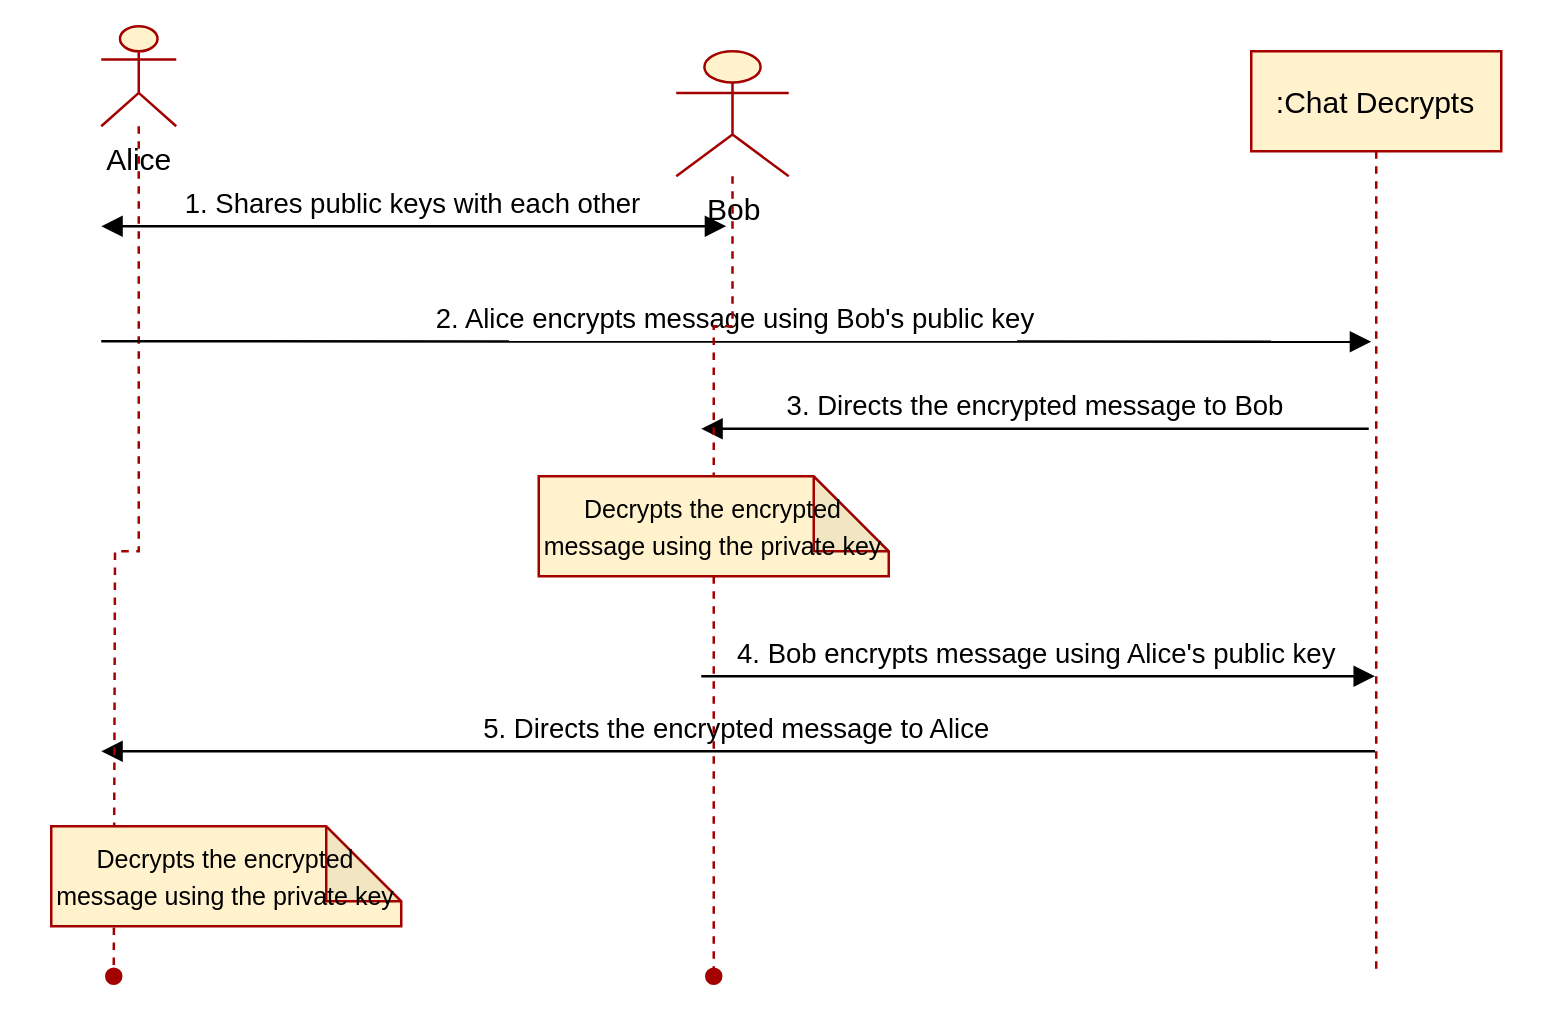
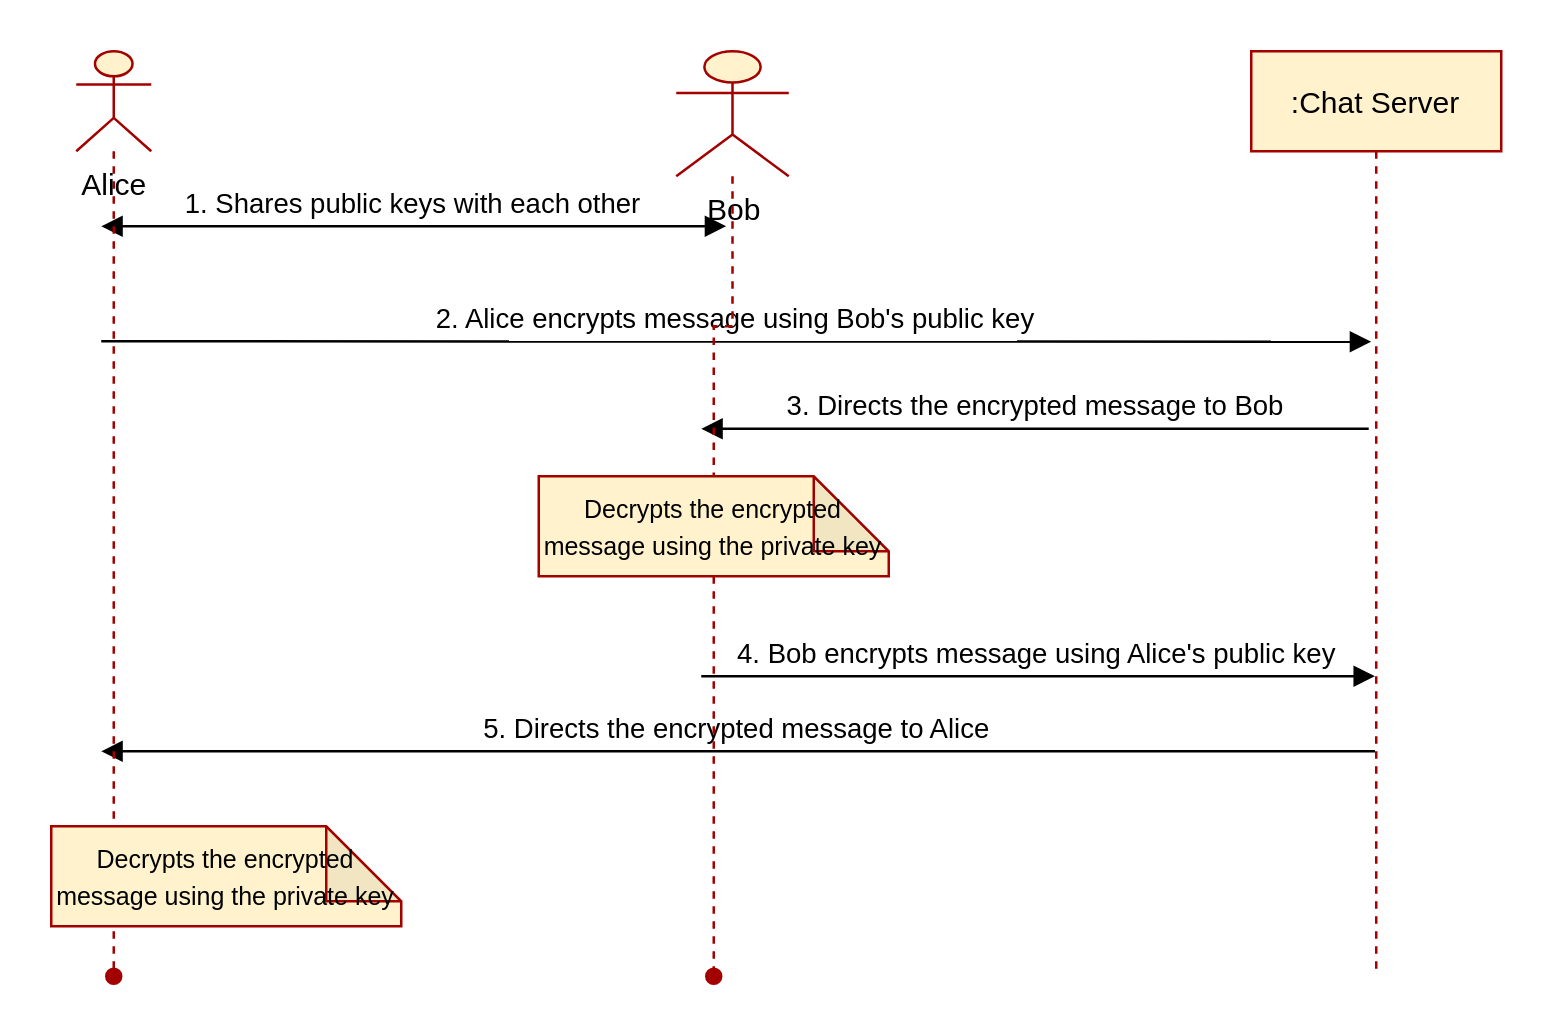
node "Alice": moved (139, 76) -> (114, 101)
node ":Chat Decrypts": label ":Chat Decrypts" -> ":Chat Server"
